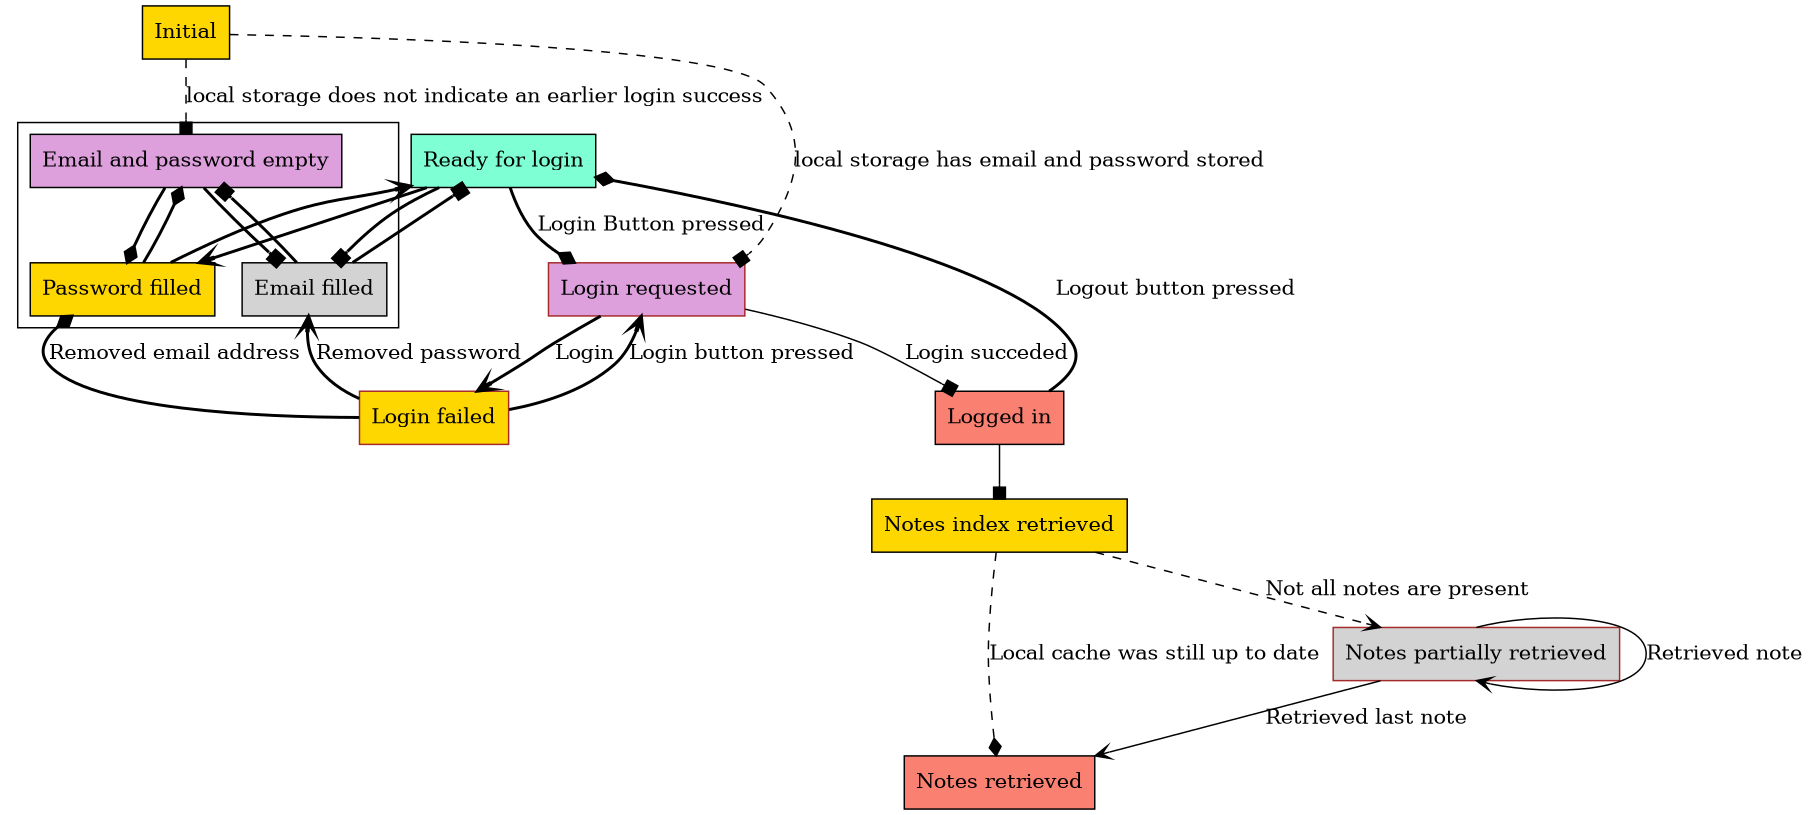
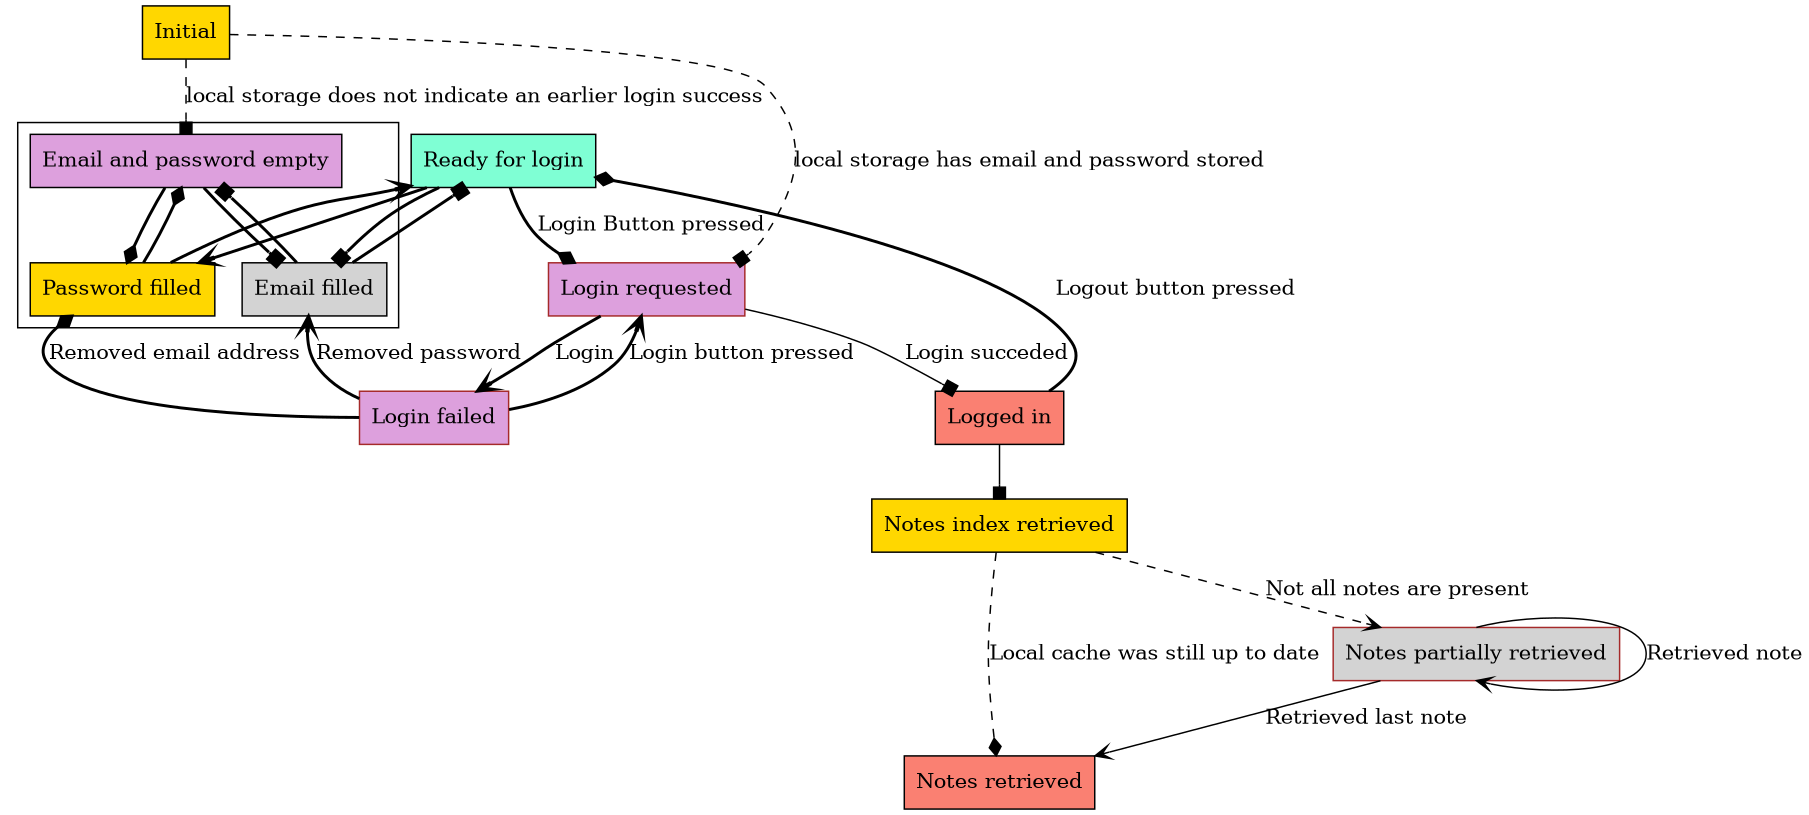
node "Login failed": fillcolor gold -> plum
